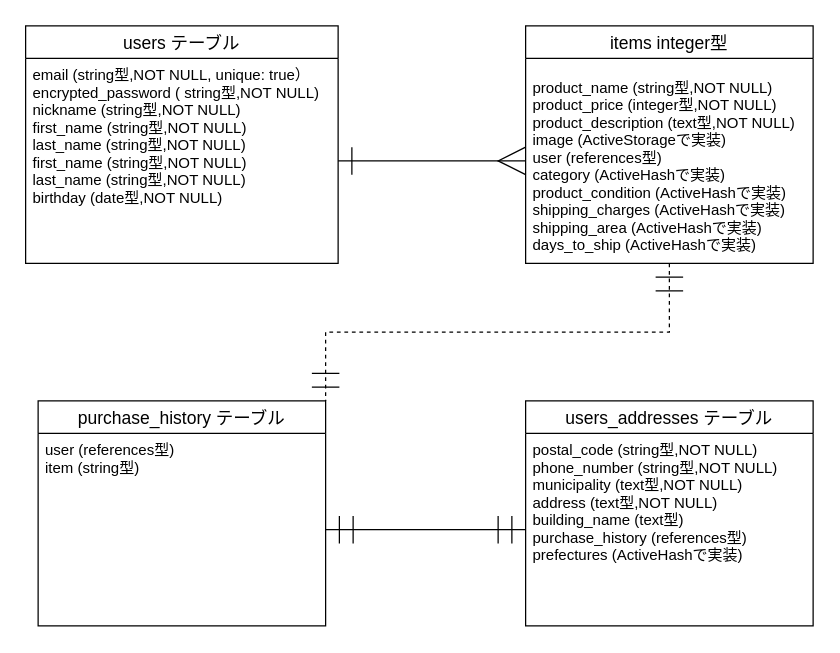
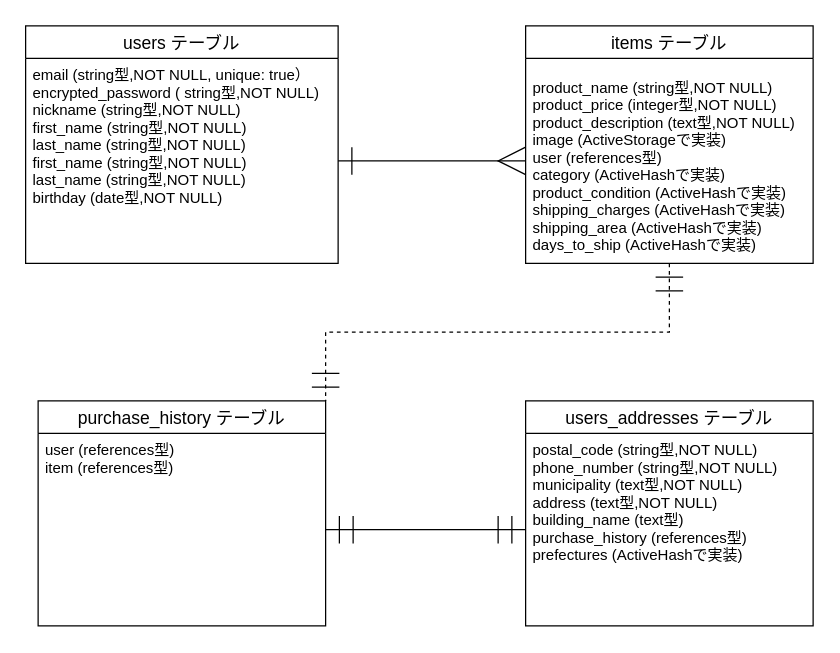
node "items integer型": label "items integer型" -> "items テーブル"
node "user (references型) item (string型)": label "user (references型) item (string型)" -> "user (references型) item (references型)"
